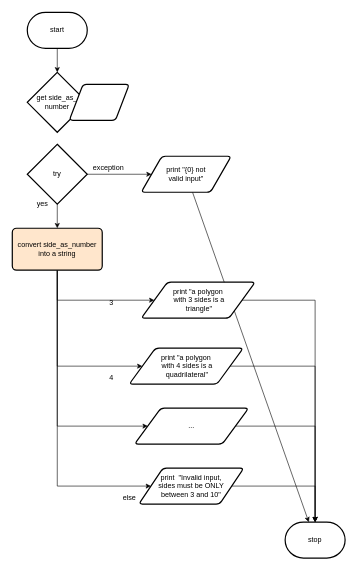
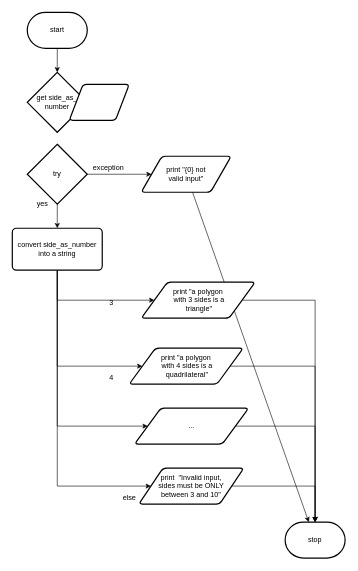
node "convert side_as_number into a string": fillcolor #ffe6cc -> #ffffff
